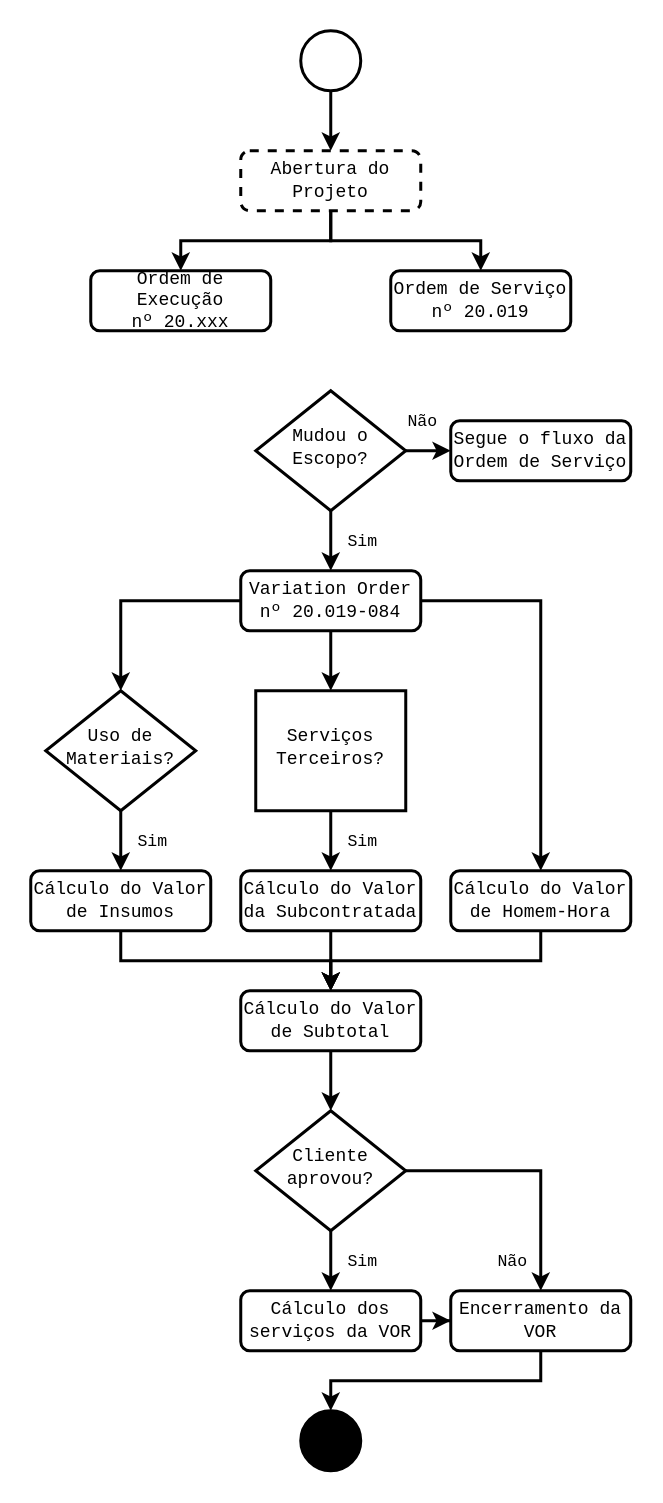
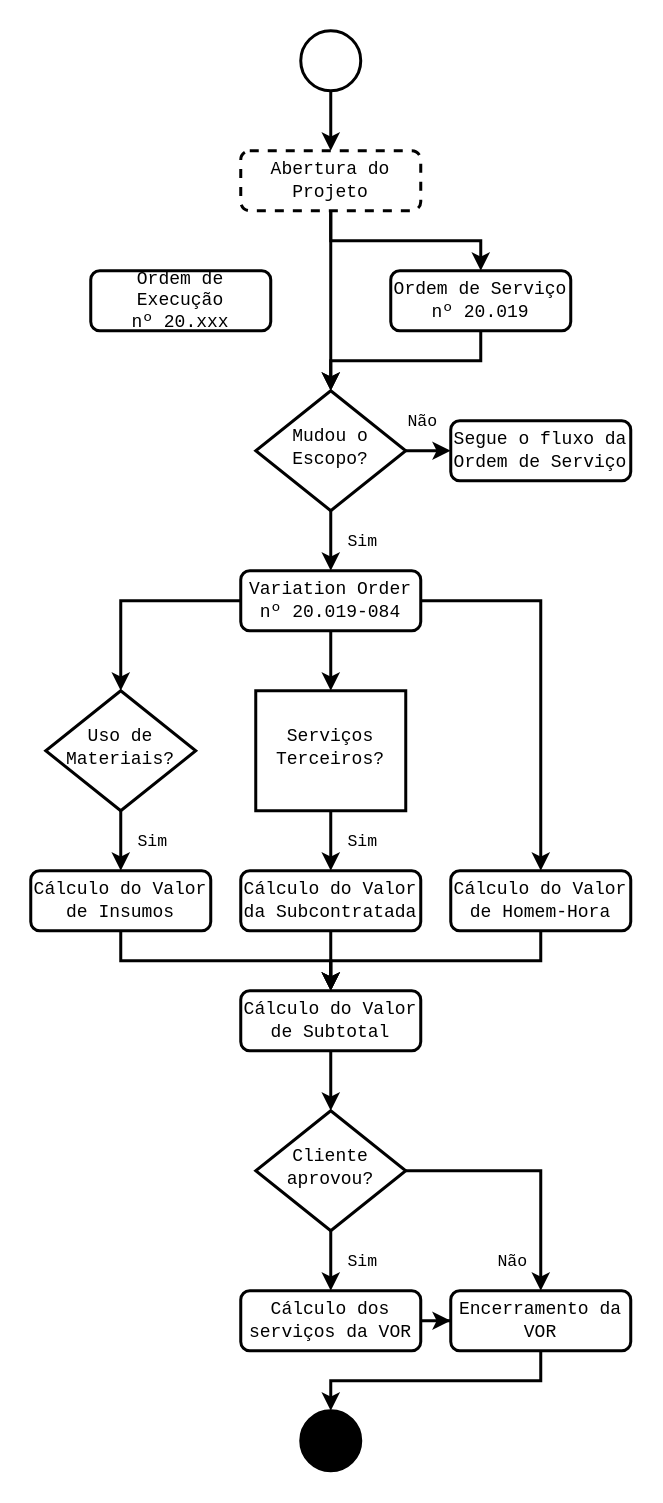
edge "Abertura do Projeto" -> "Ordem de Execução nº 20.xxx": now "Abertura do Projeto" -> "Mudou o Escopo?"
edge "Ordem de Serviço nº 20.019" -> "Mudou o Escopo?": added
